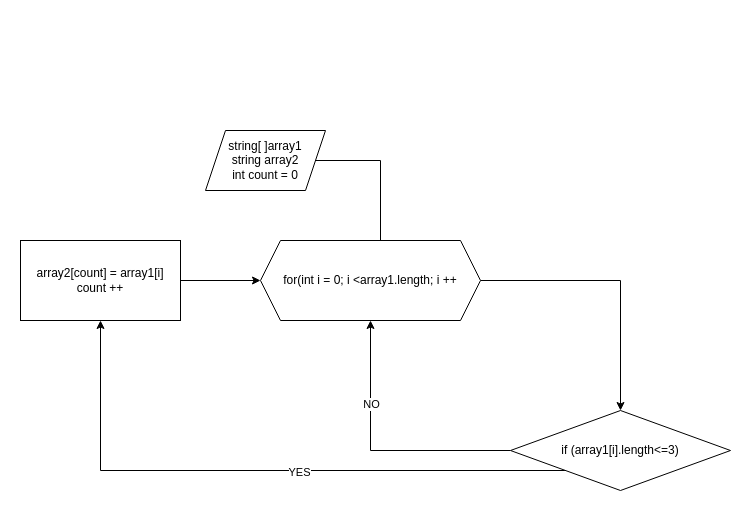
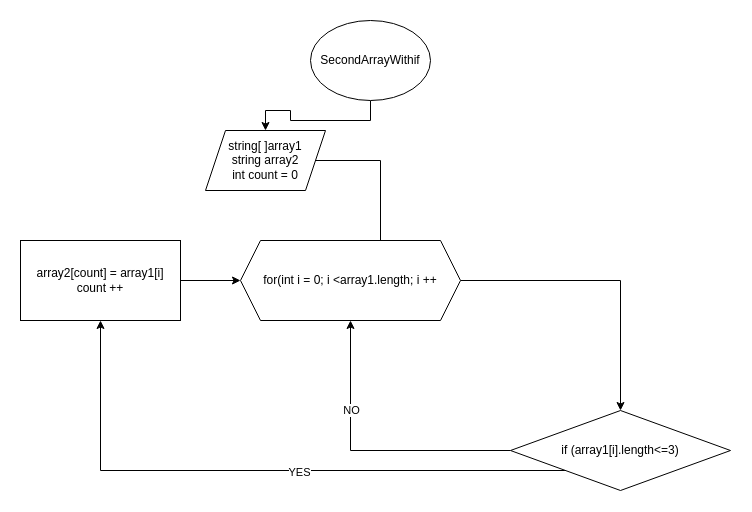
node "SecondArrayWithif": added
edge "SecondArrayWithif" -> "string[ ]array1 string array2 int count = 0": added
node "for(int i = 0; i <array1.length; i ++": moved (371, 281) -> (351, 281)
